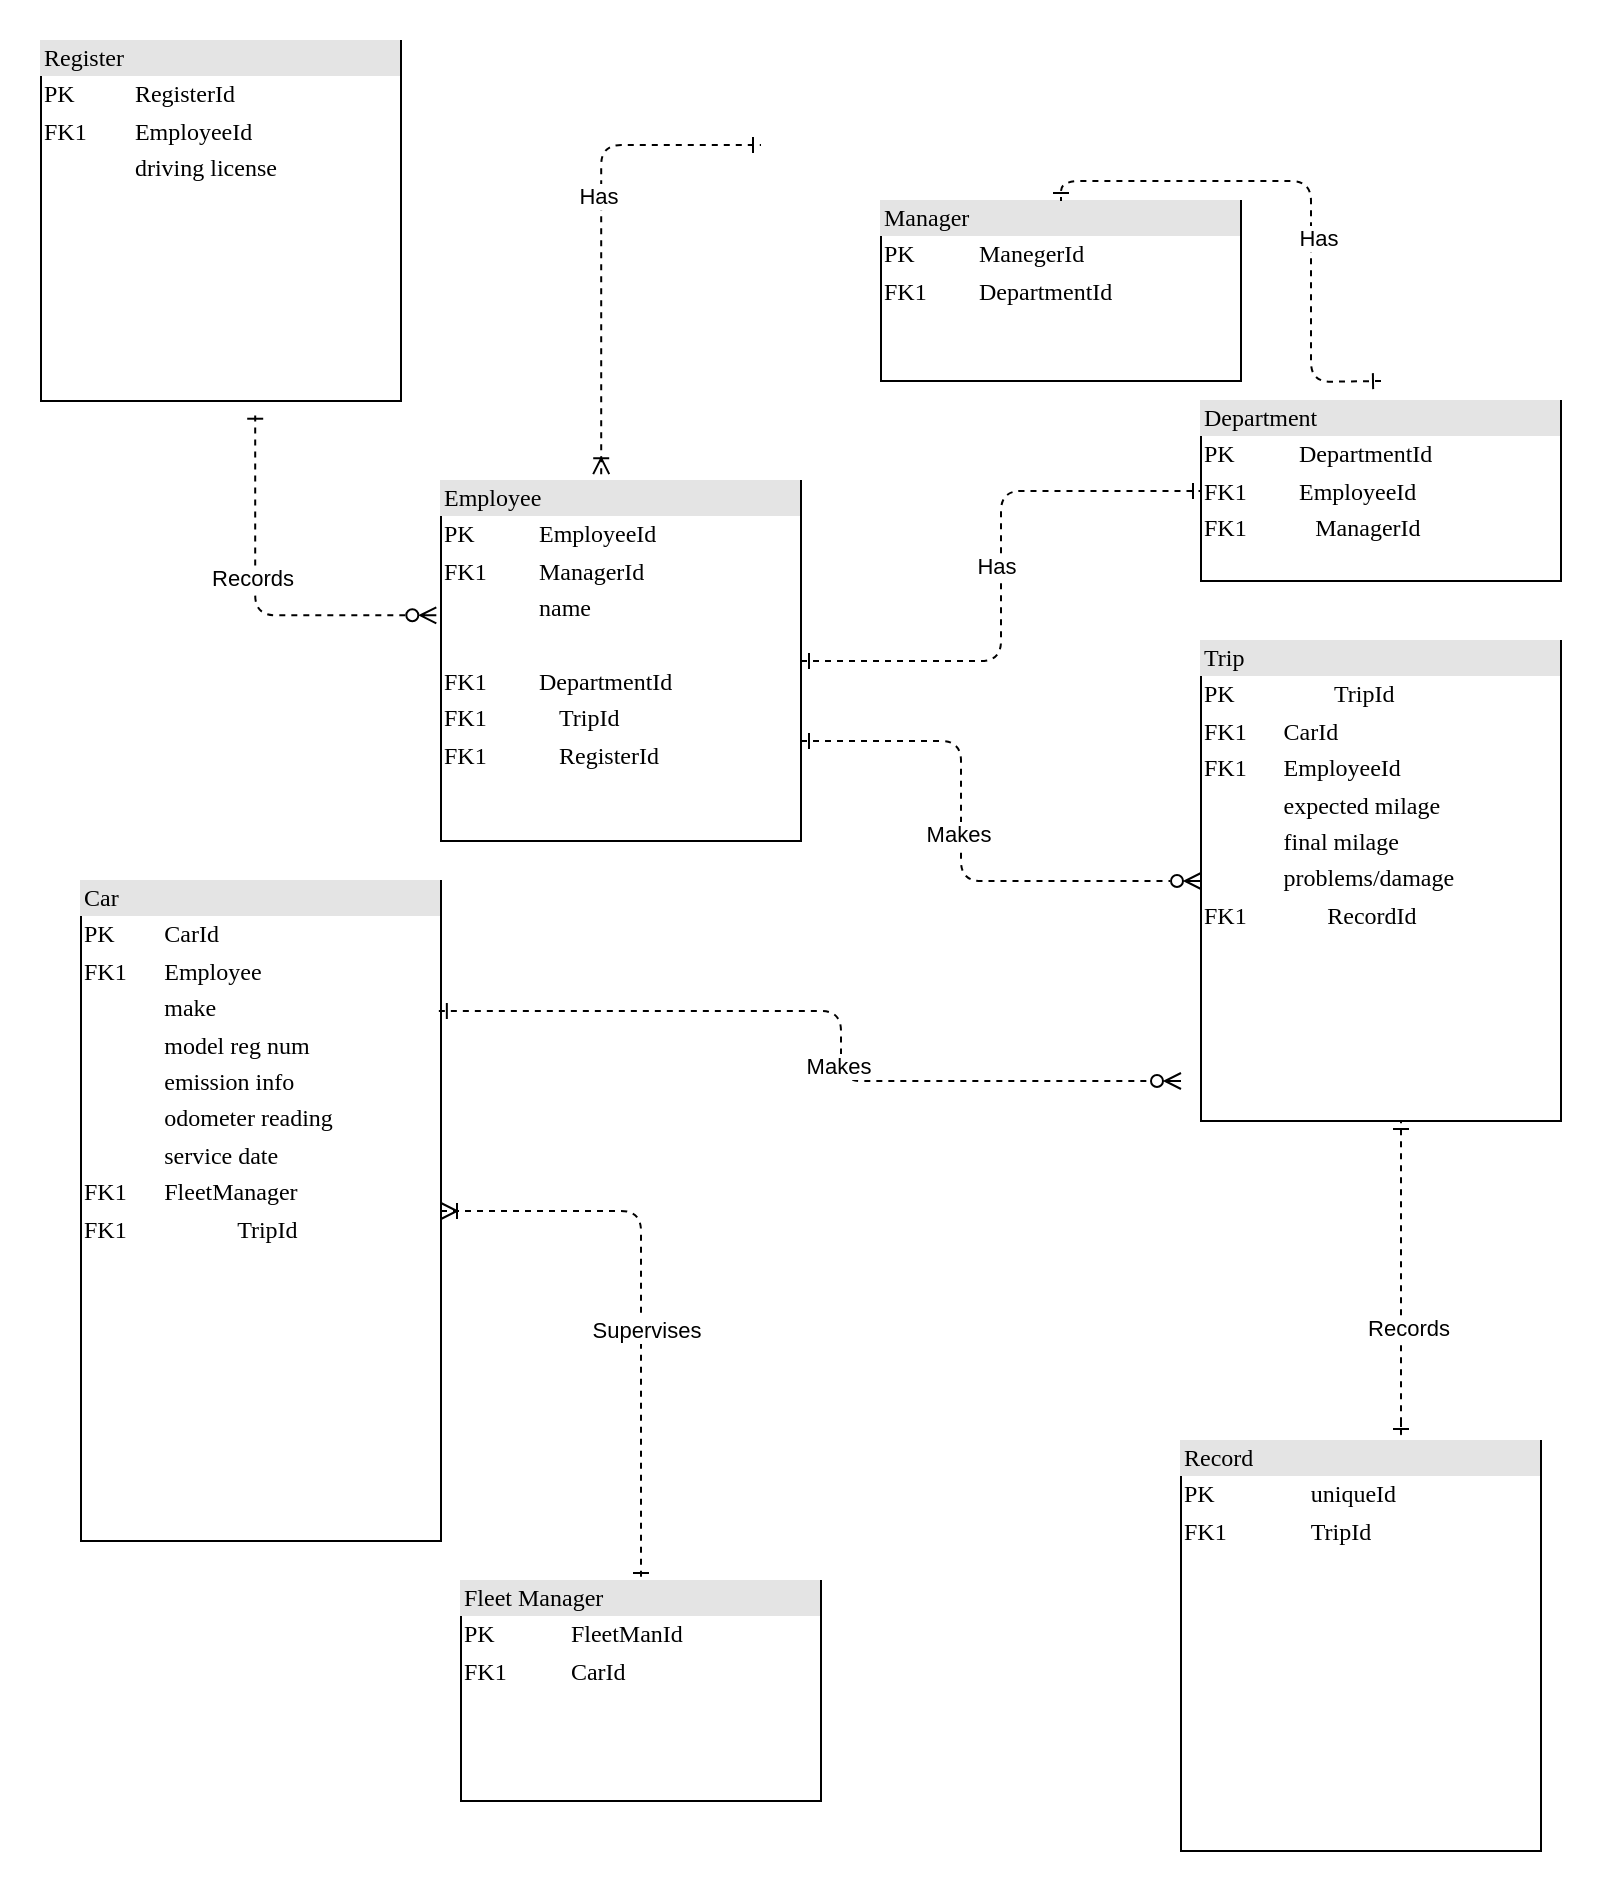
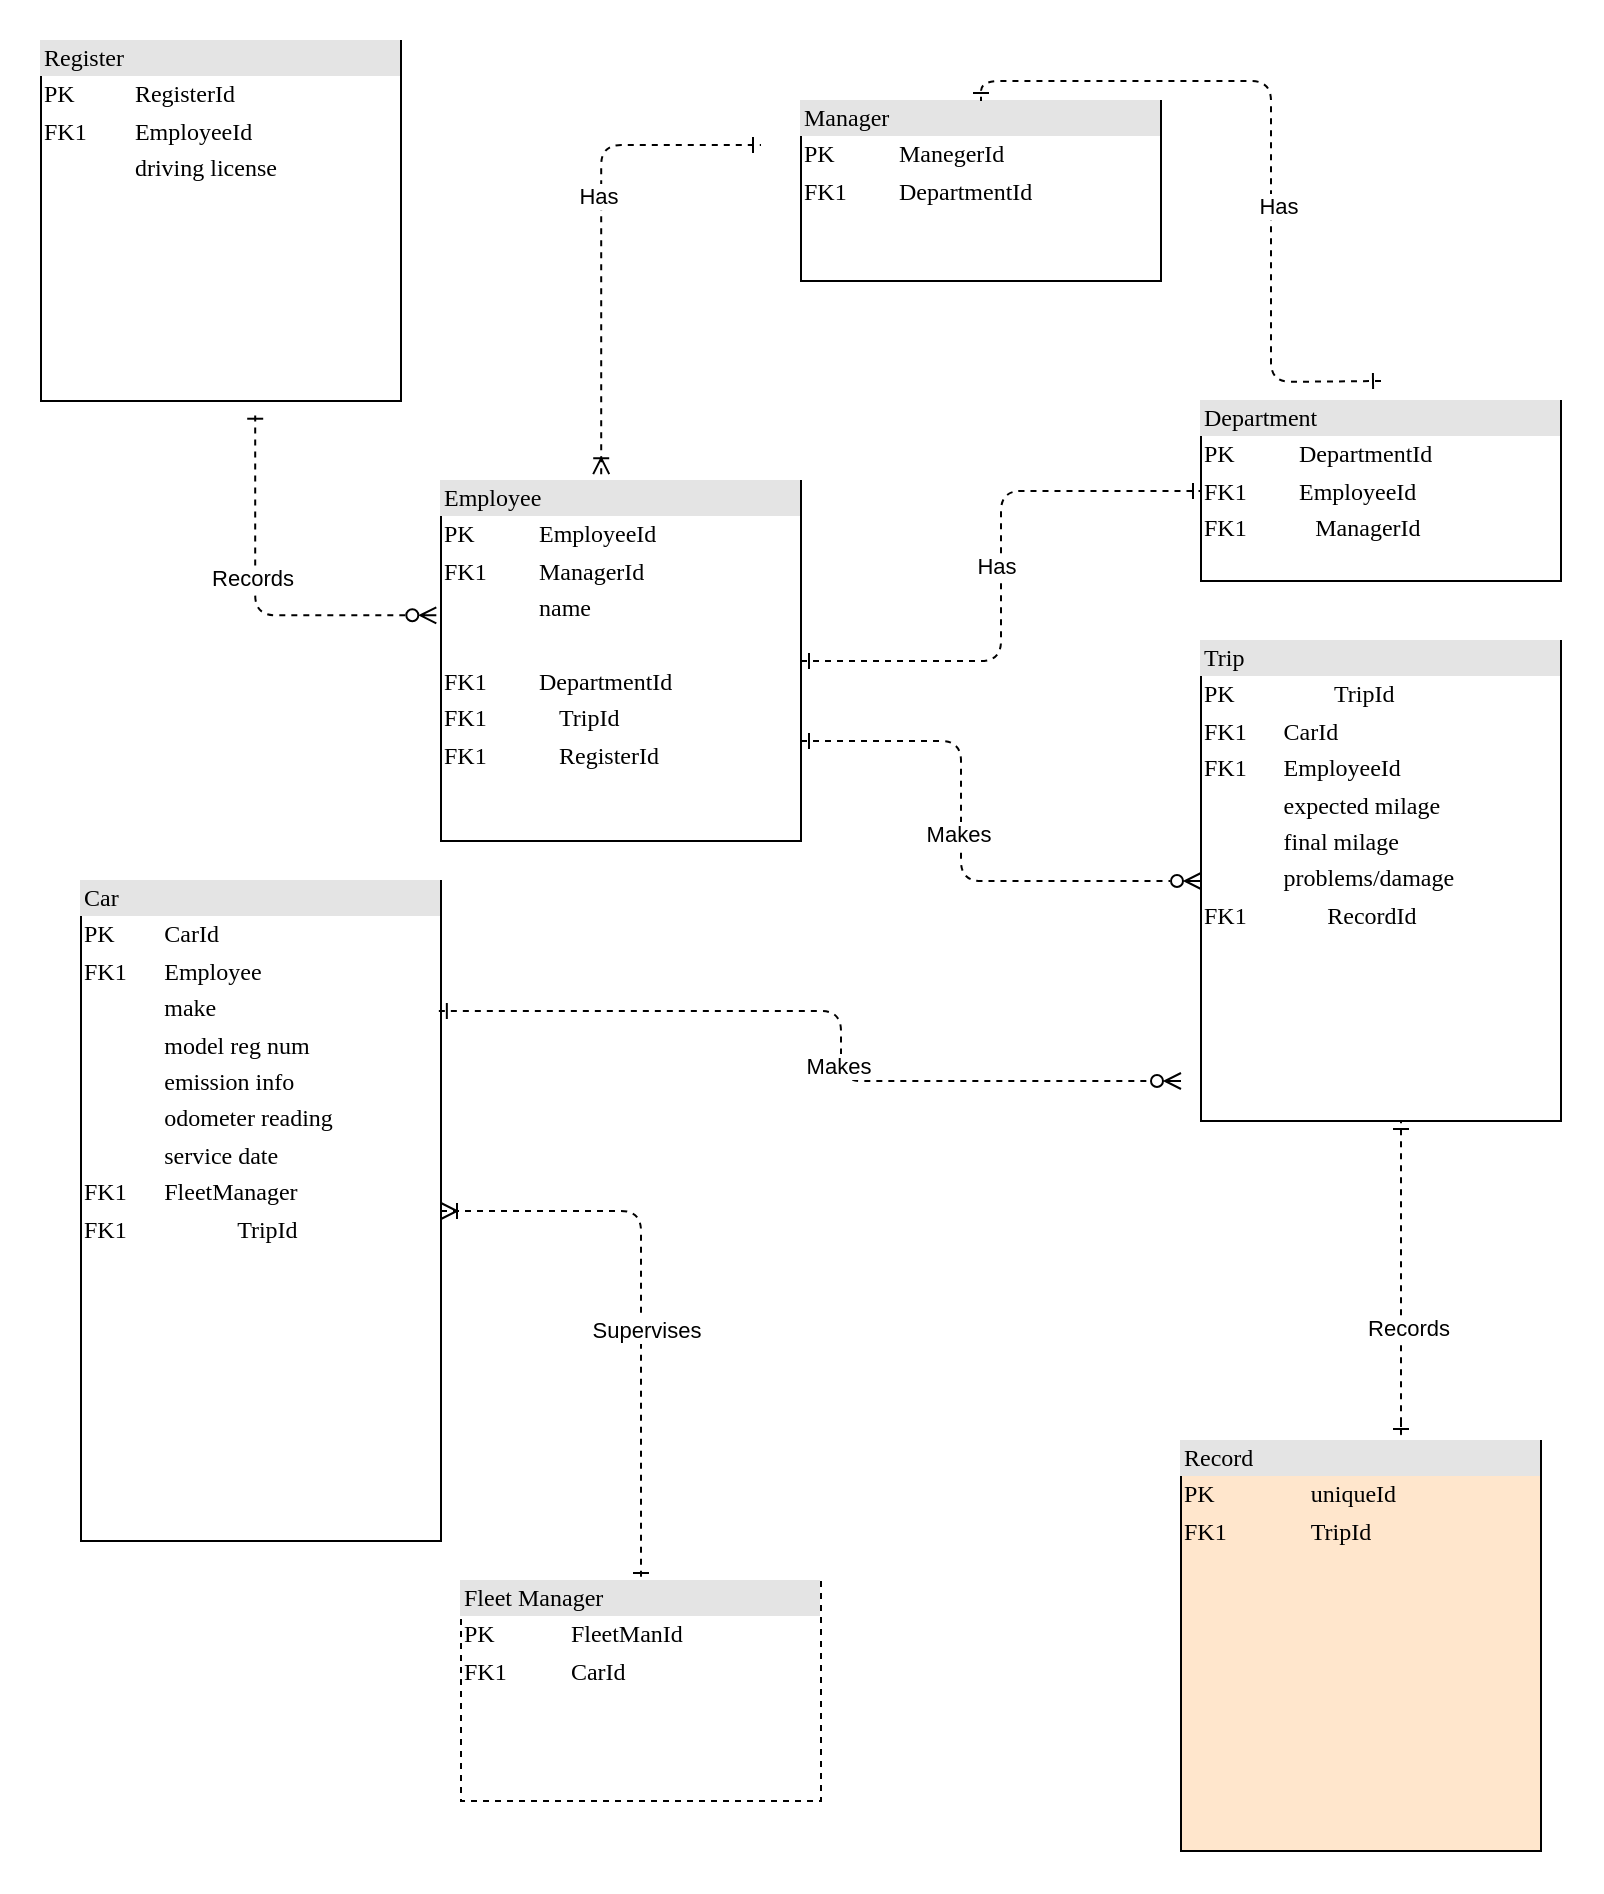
node "Manager PK ManegerId FK1 DepartmentId": moved (1061, 291) -> (981, 191)
node "Record PK uniqueId FK1 TripId": fillcolor #ffffff -> #ffe6cc
node "Fleet Manager PK FleetManId FK1 CarId": style solid -> dashed
